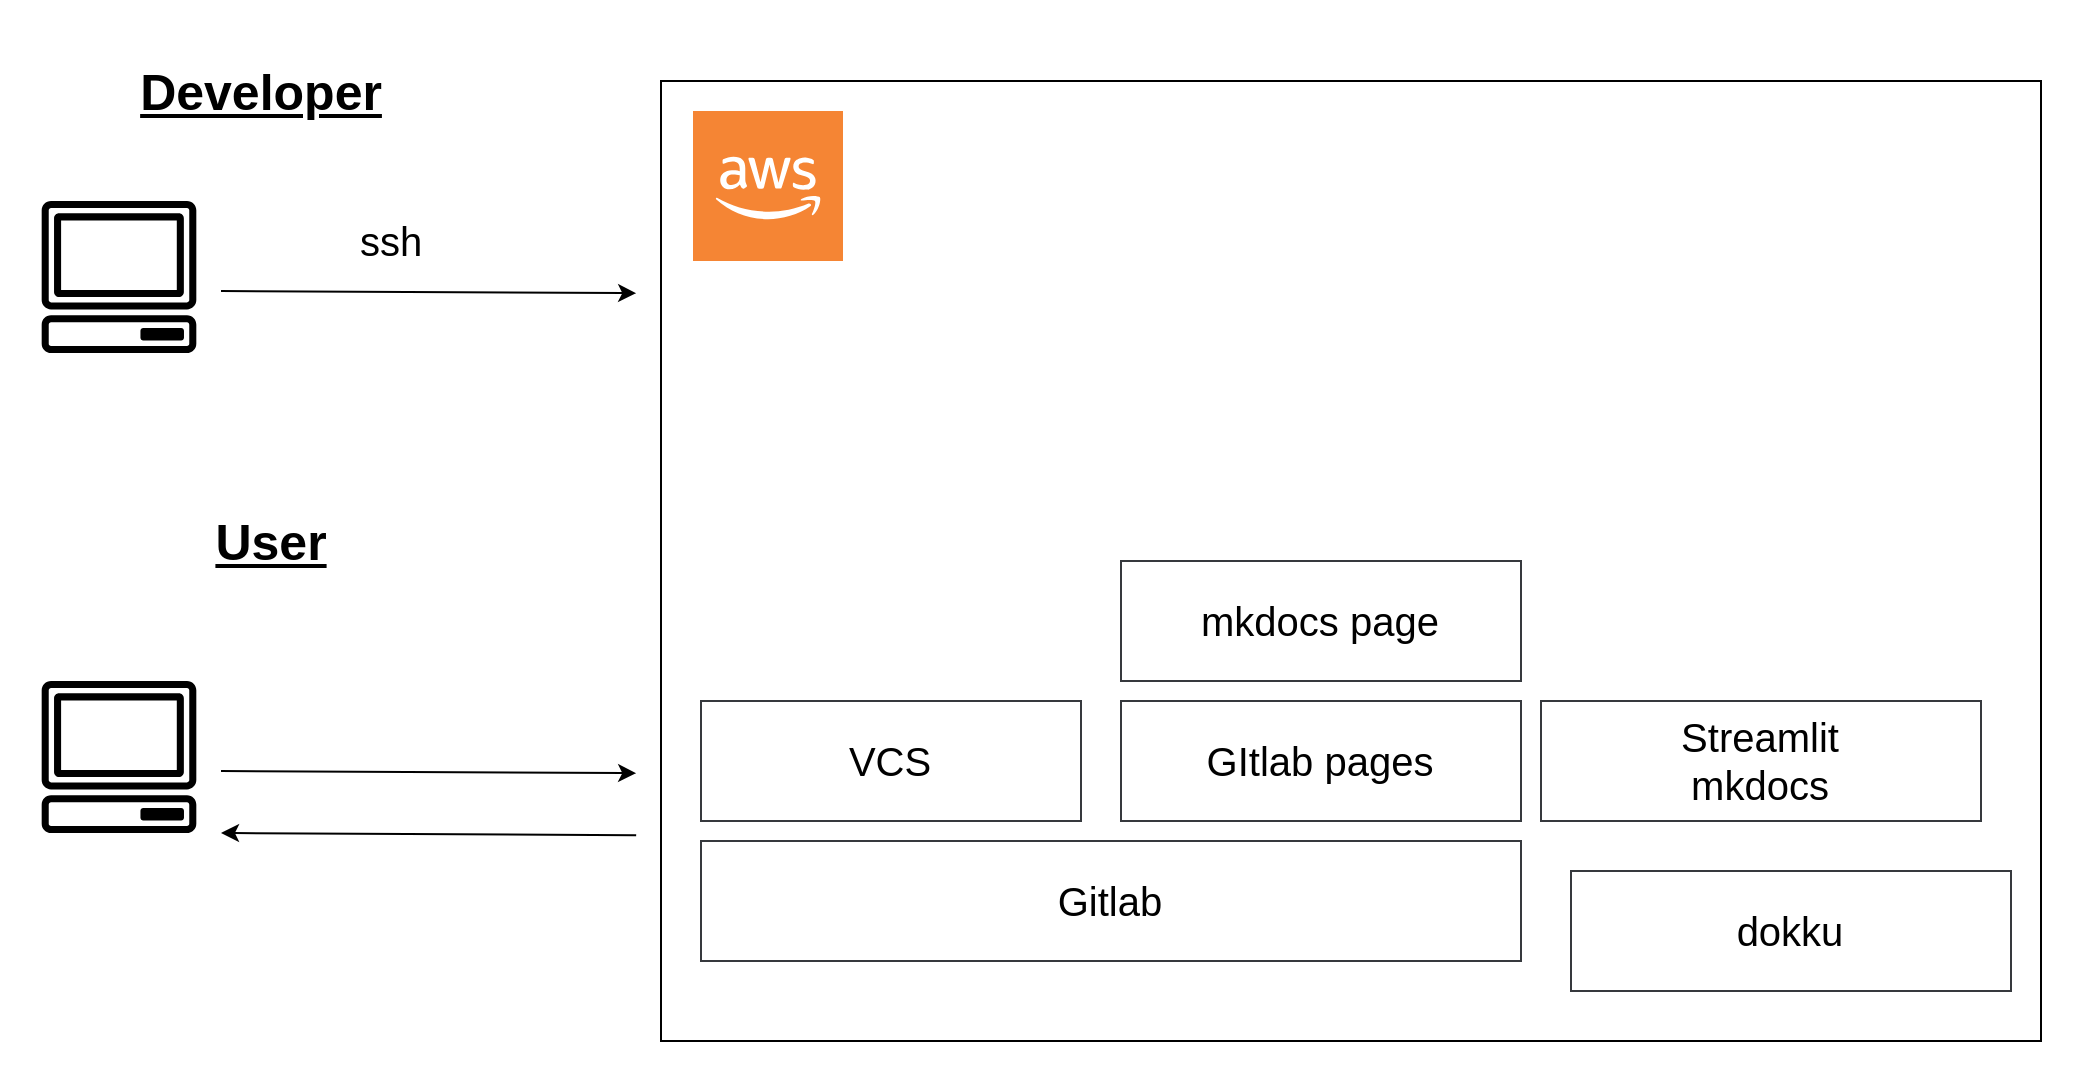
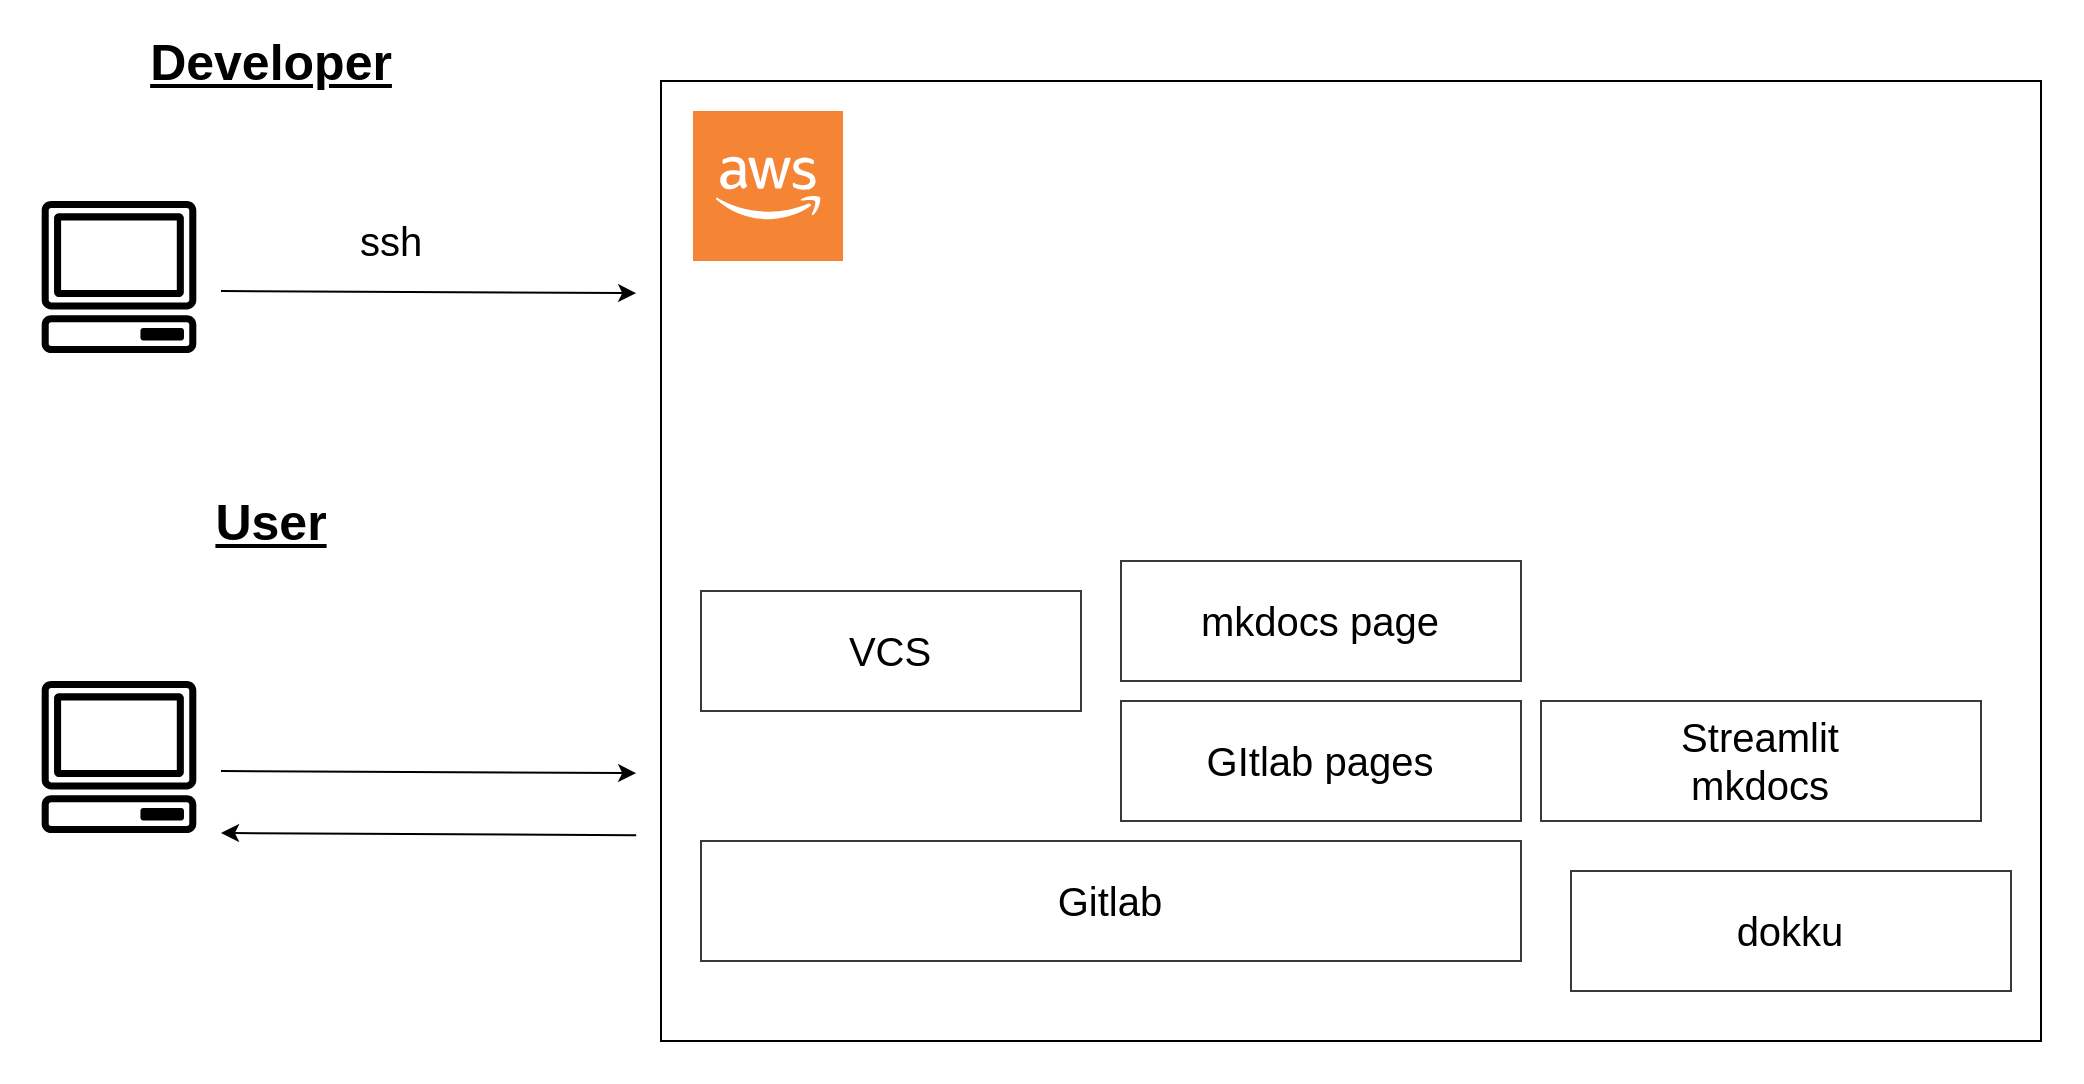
node "Developer": moved (261, 91) -> (271, 61)
node "User": moved (271, 541) -> (271, 521)
node "VCS": moved (891, 761) -> (891, 651)
